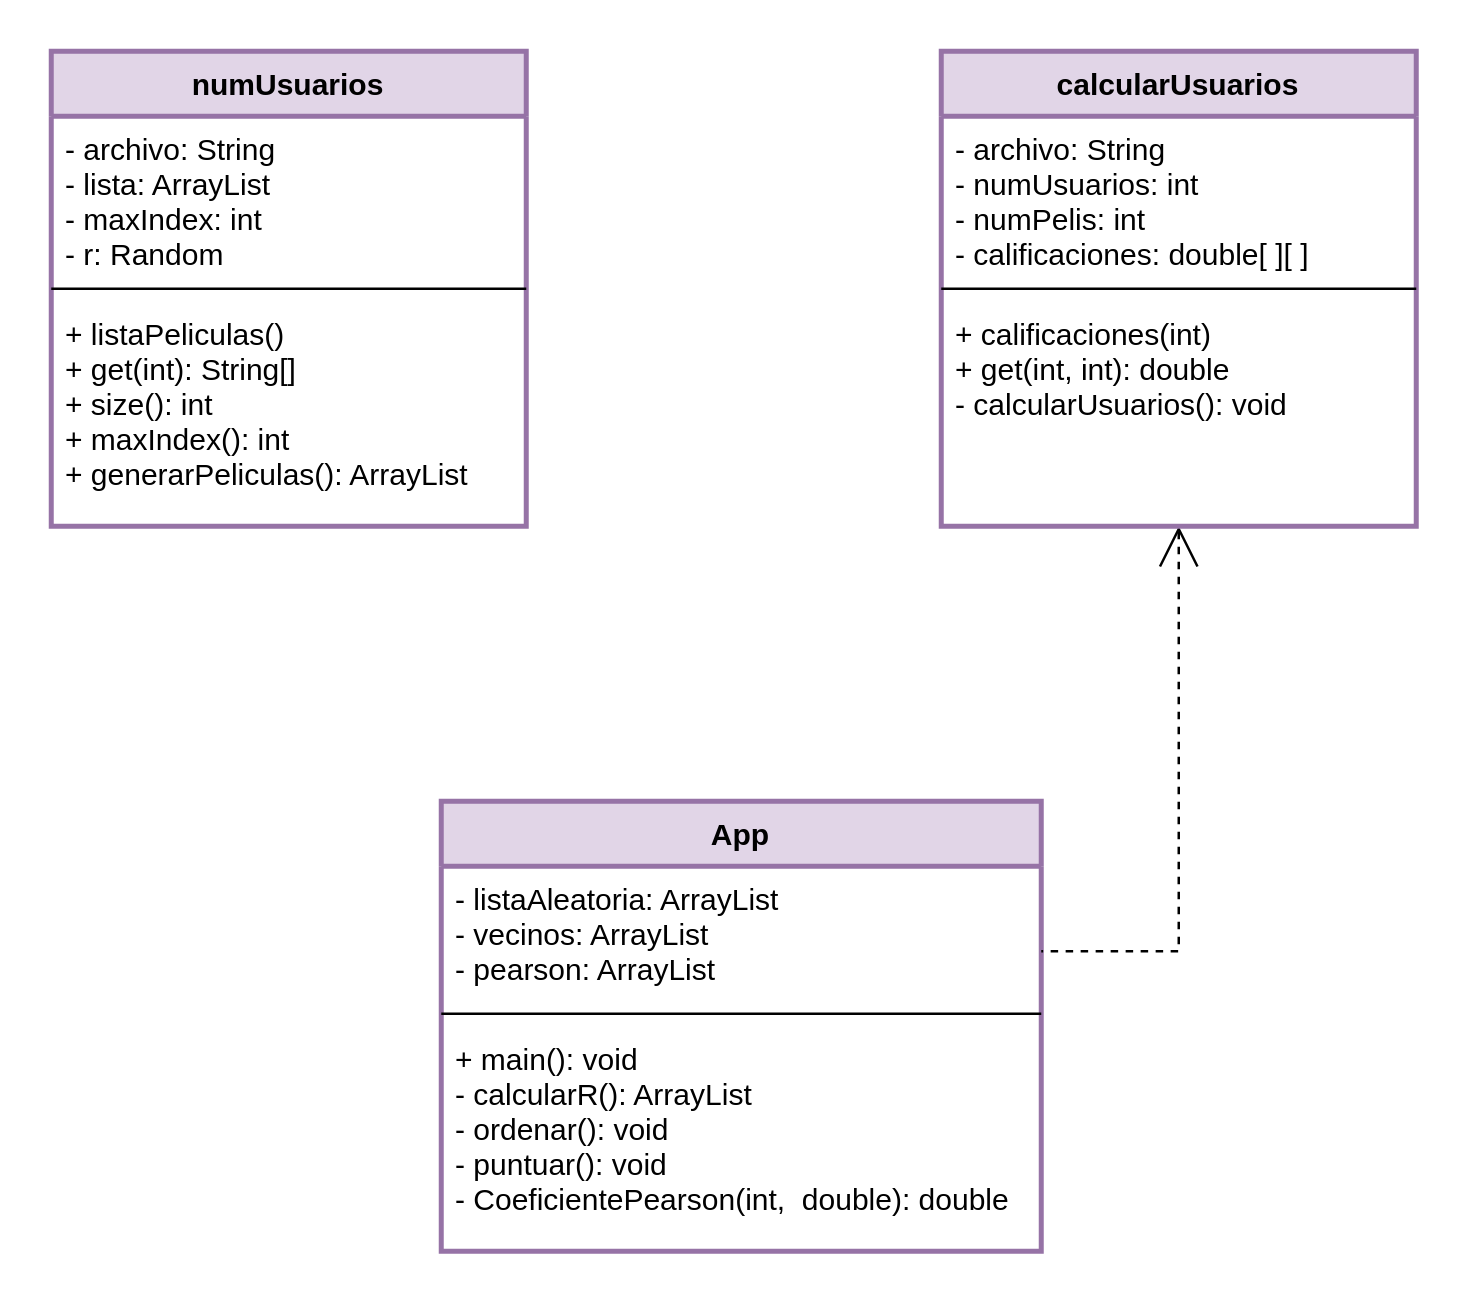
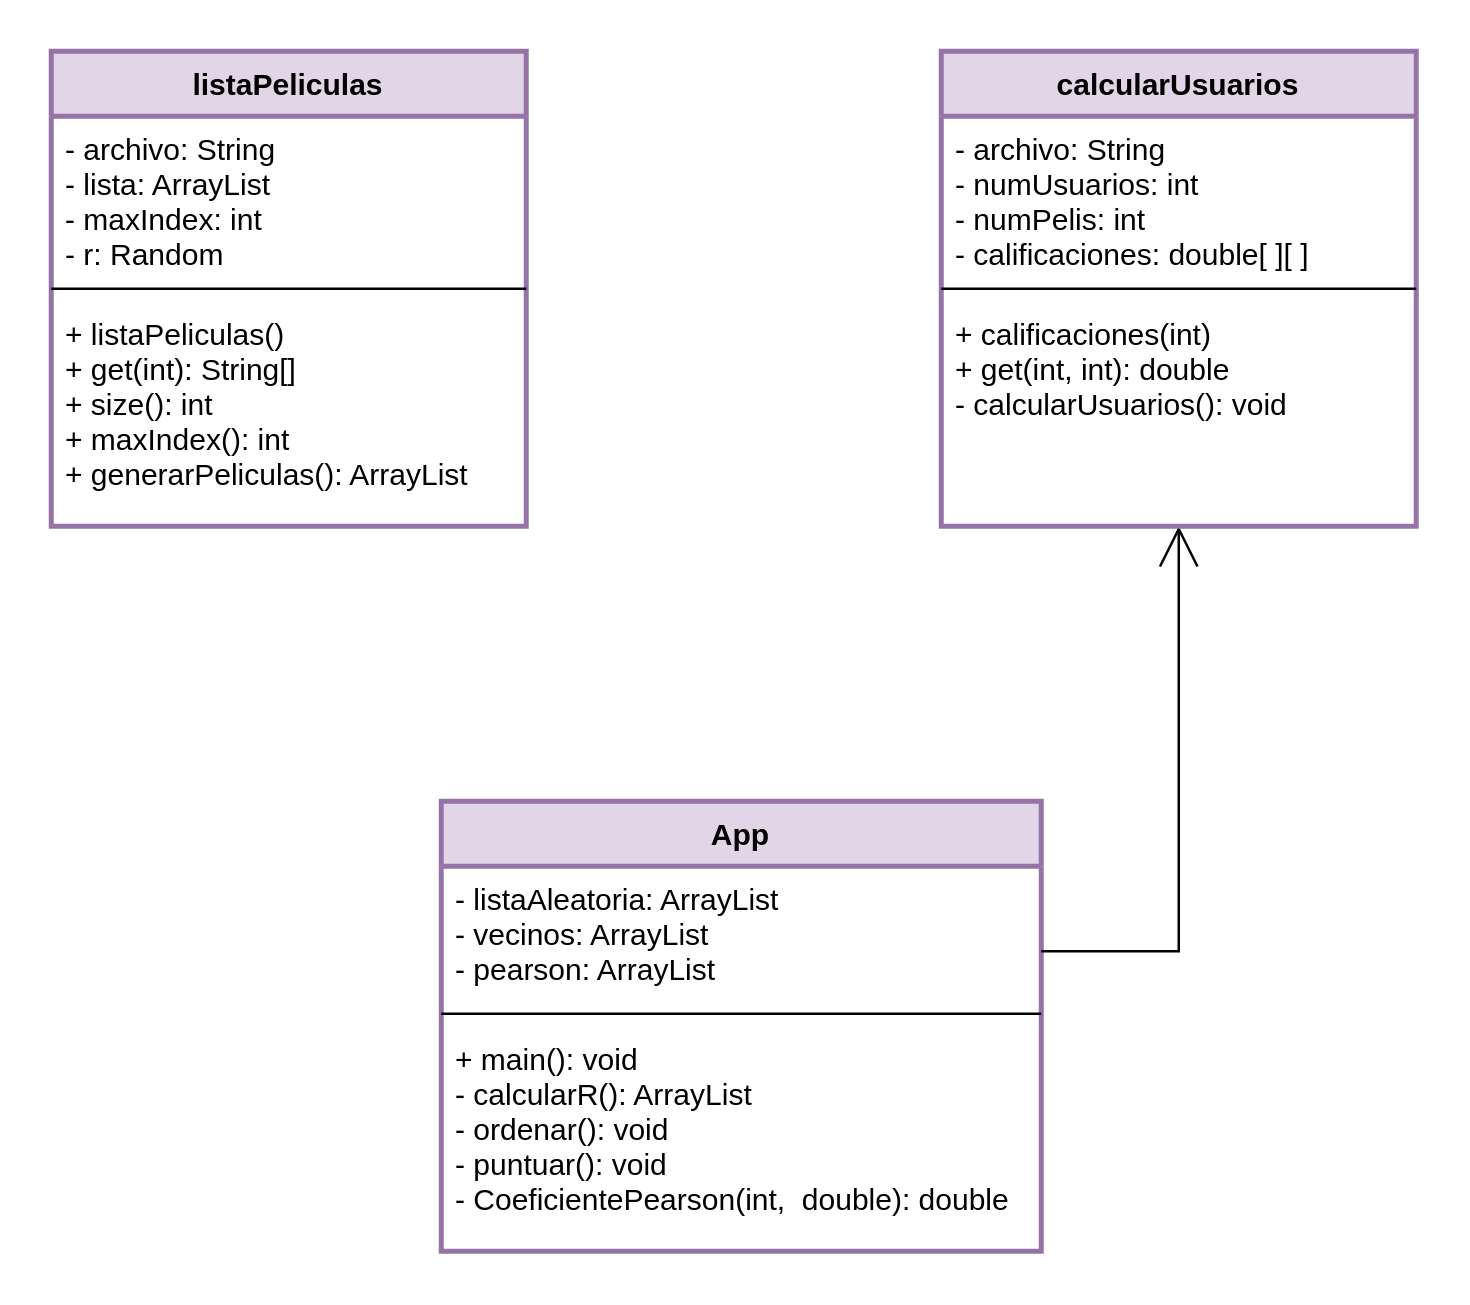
node "numUsuarios": label "numUsuarios" -> "listaPeliculas"
edge "App" -> "calcularUsuarios": style dashed -> solid
